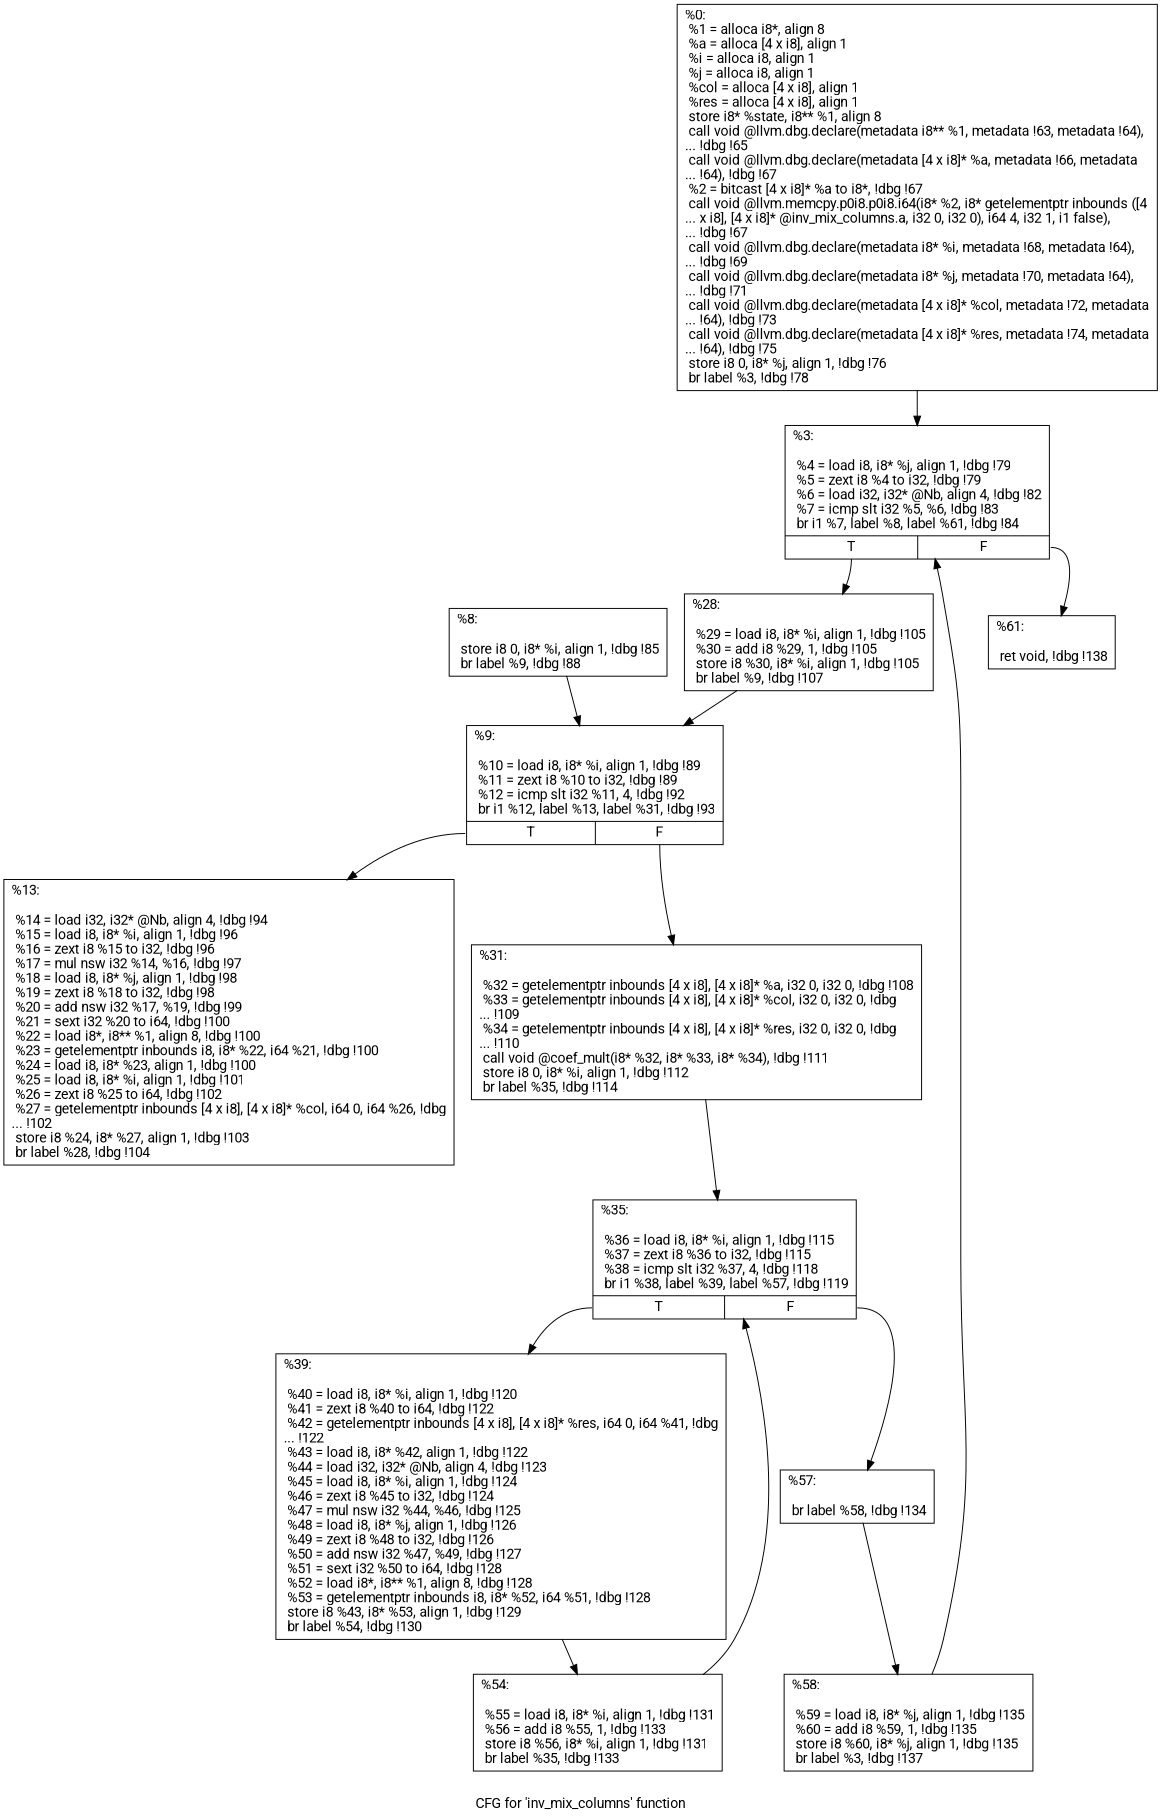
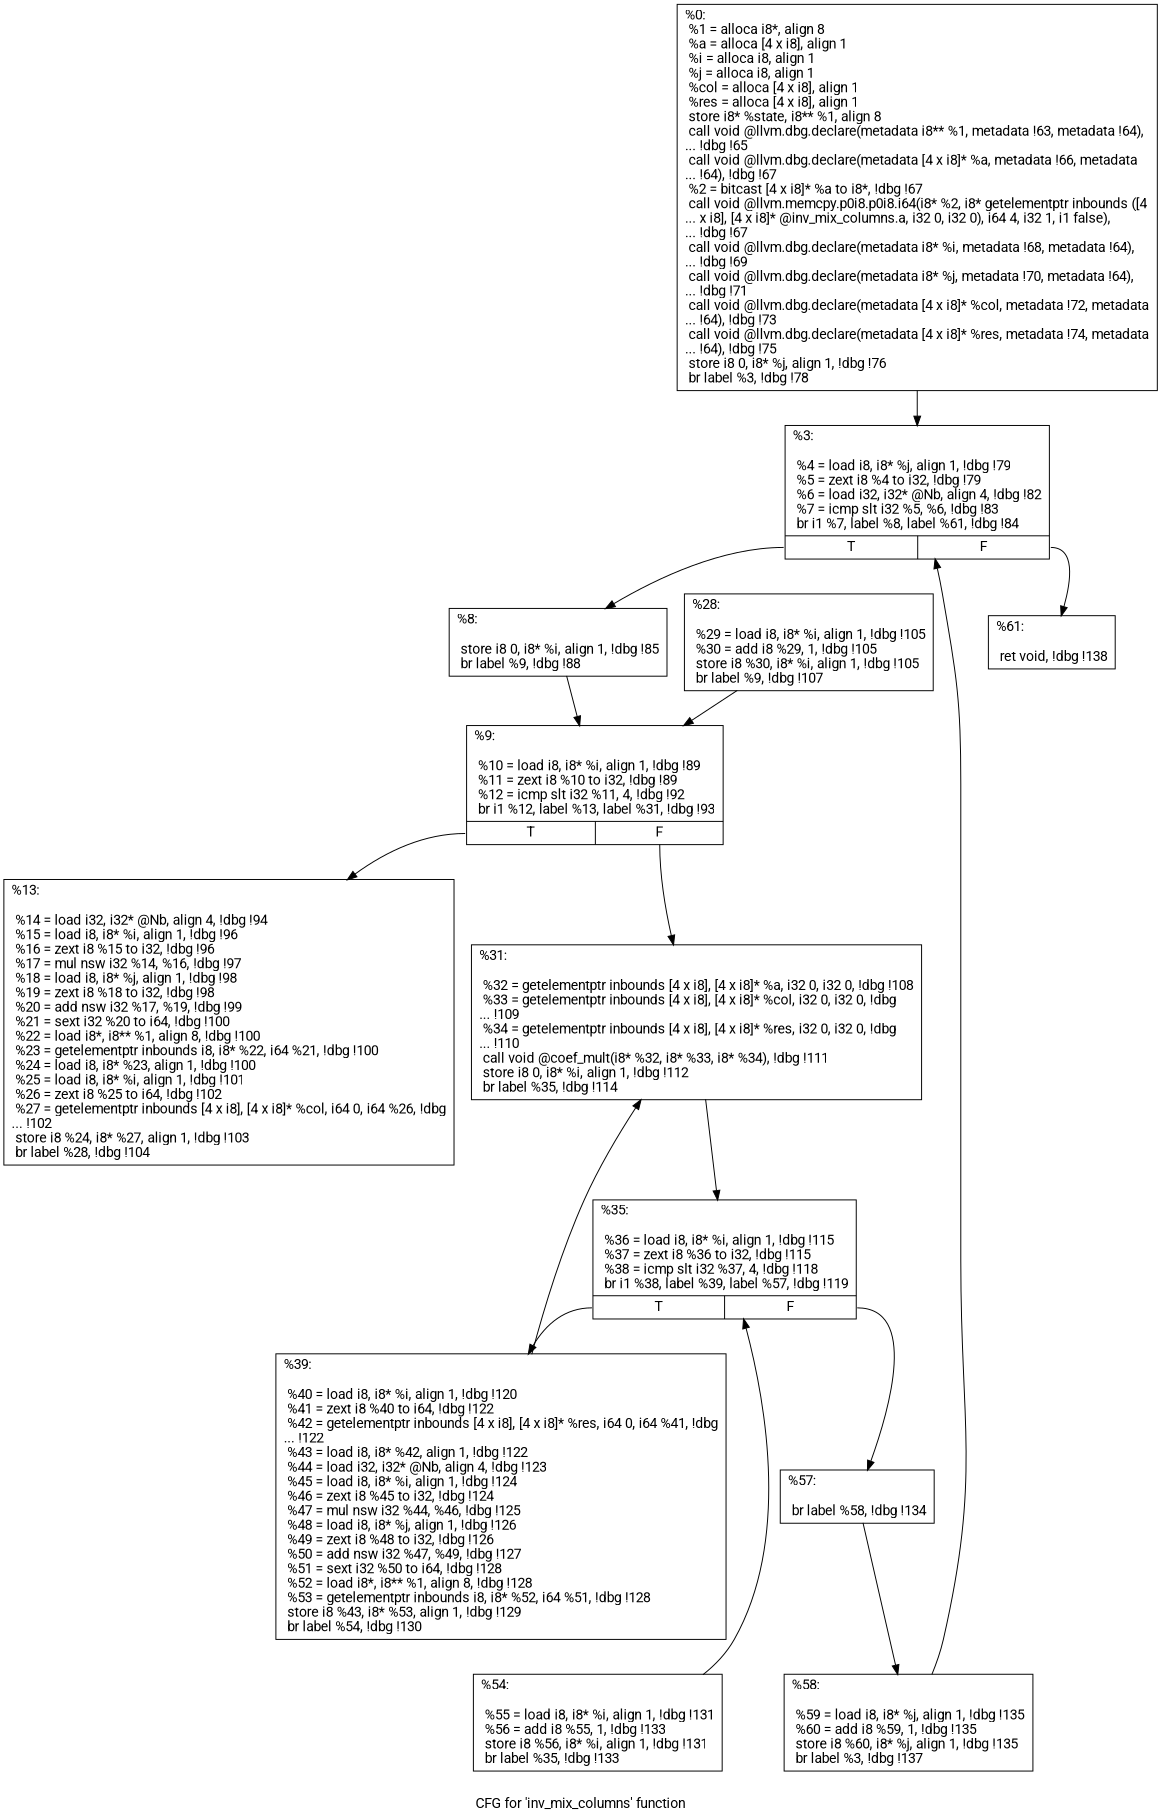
edge "%3:" -> "%28:": now "%3:" -> "%8:"
edge "%39:" -> "%54:": now "%39:" -> "%31:"
